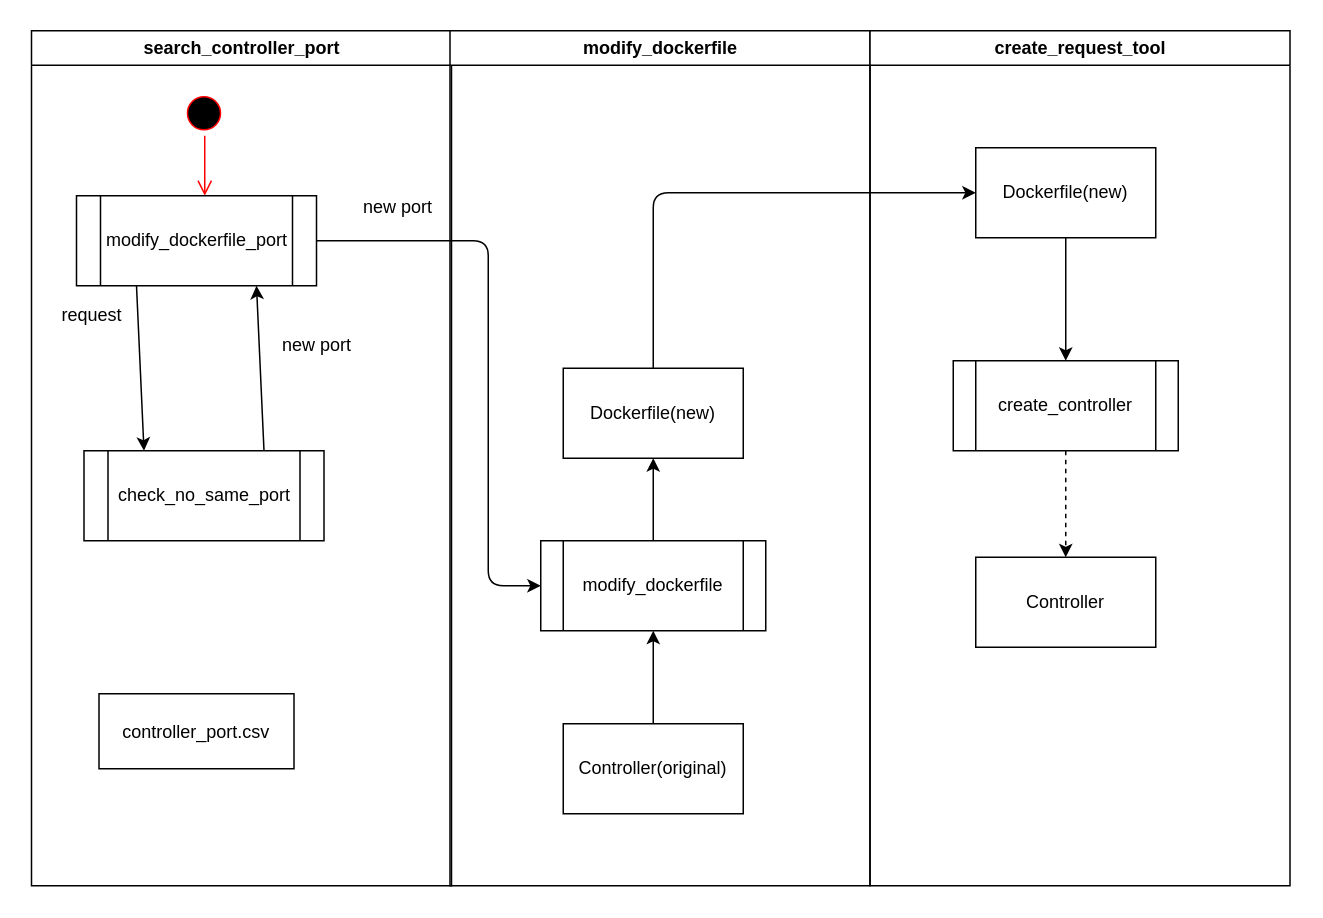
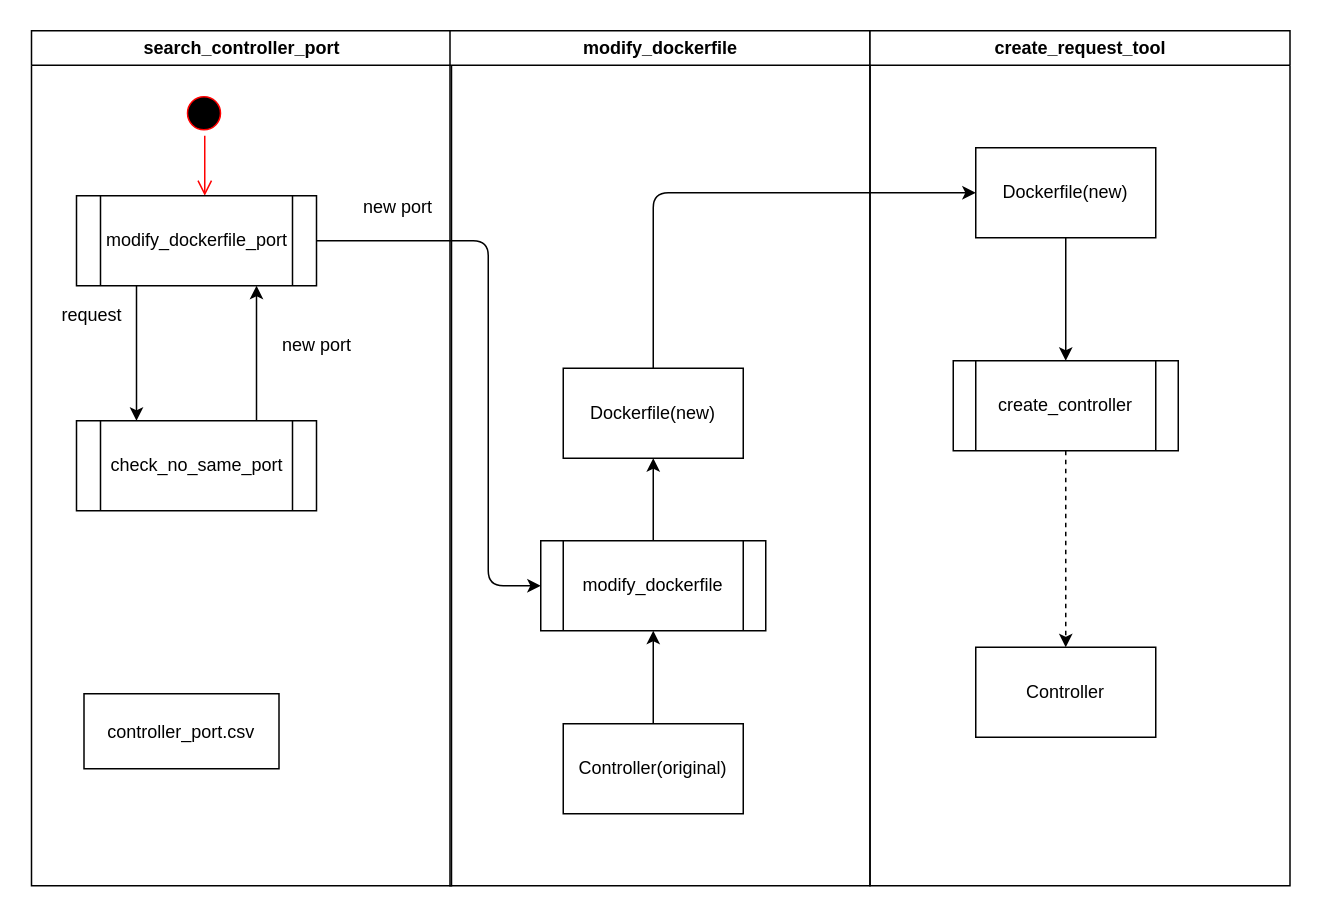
node "check_no_same_port": moved (204, 496) -> (197, 466)
node "Controller": moved (1066, 602) -> (1066, 692)
node "controller_port.csv": moved (197, 731) -> (182, 731)
